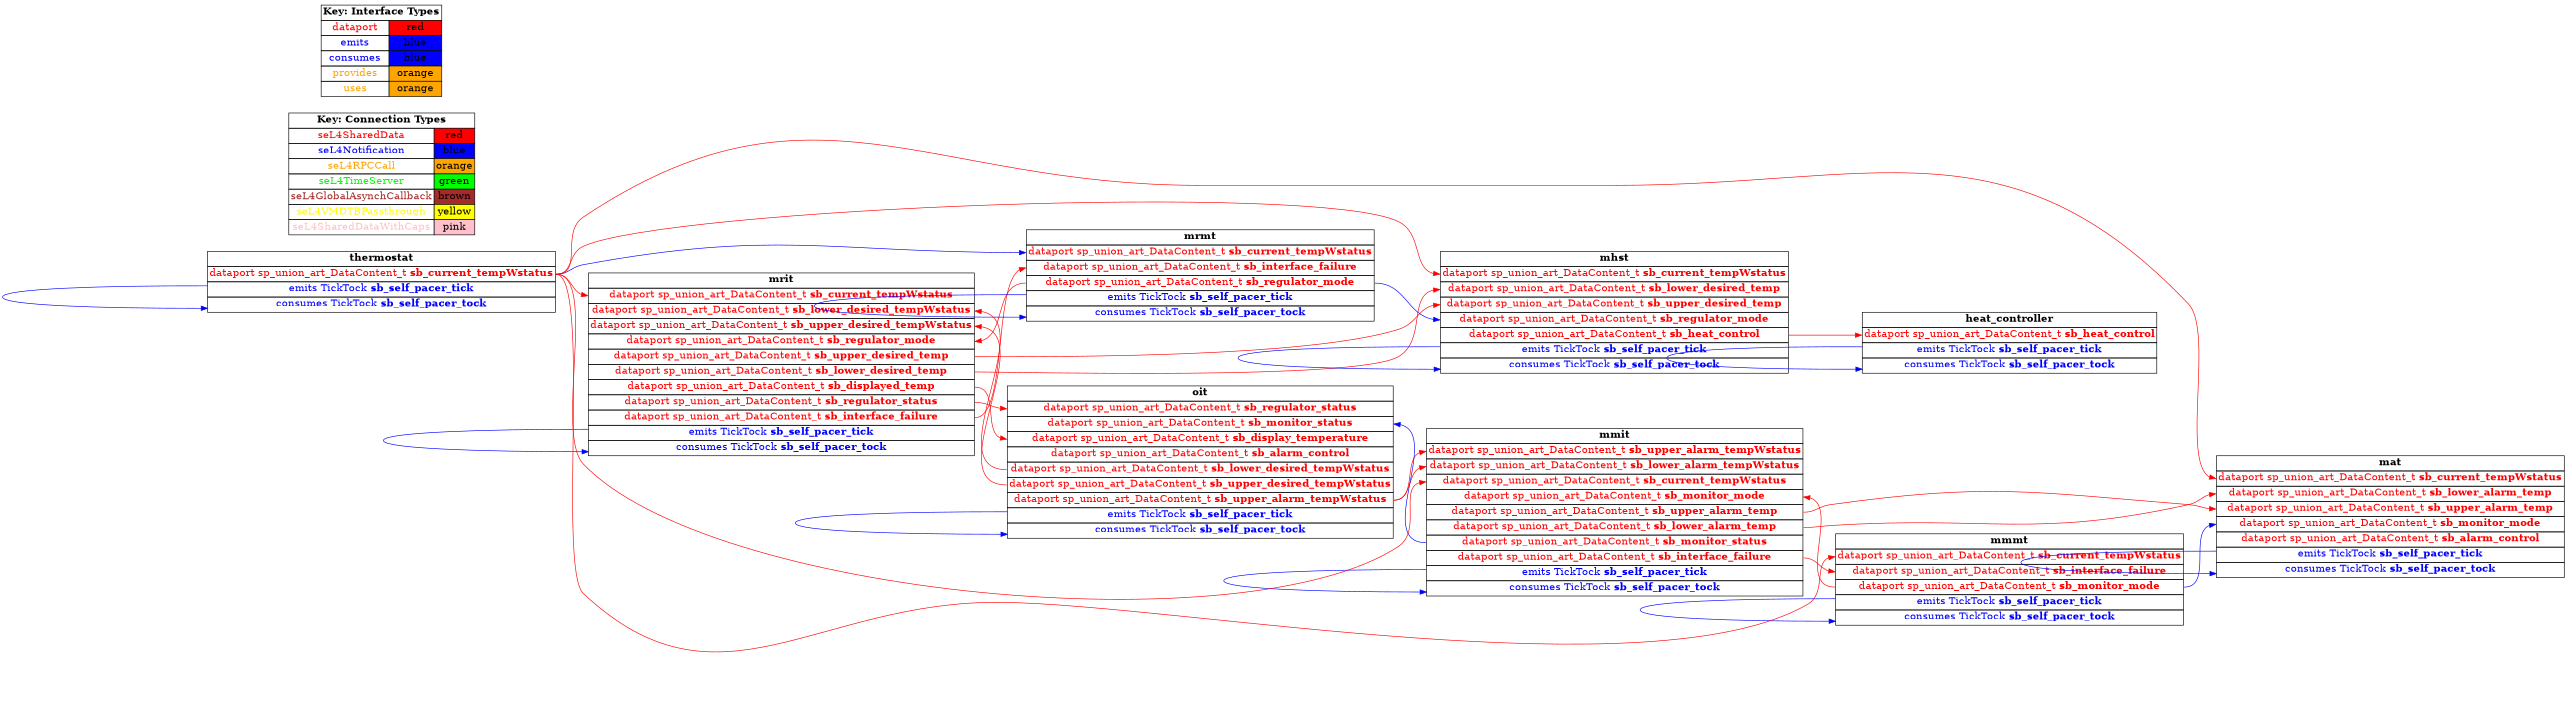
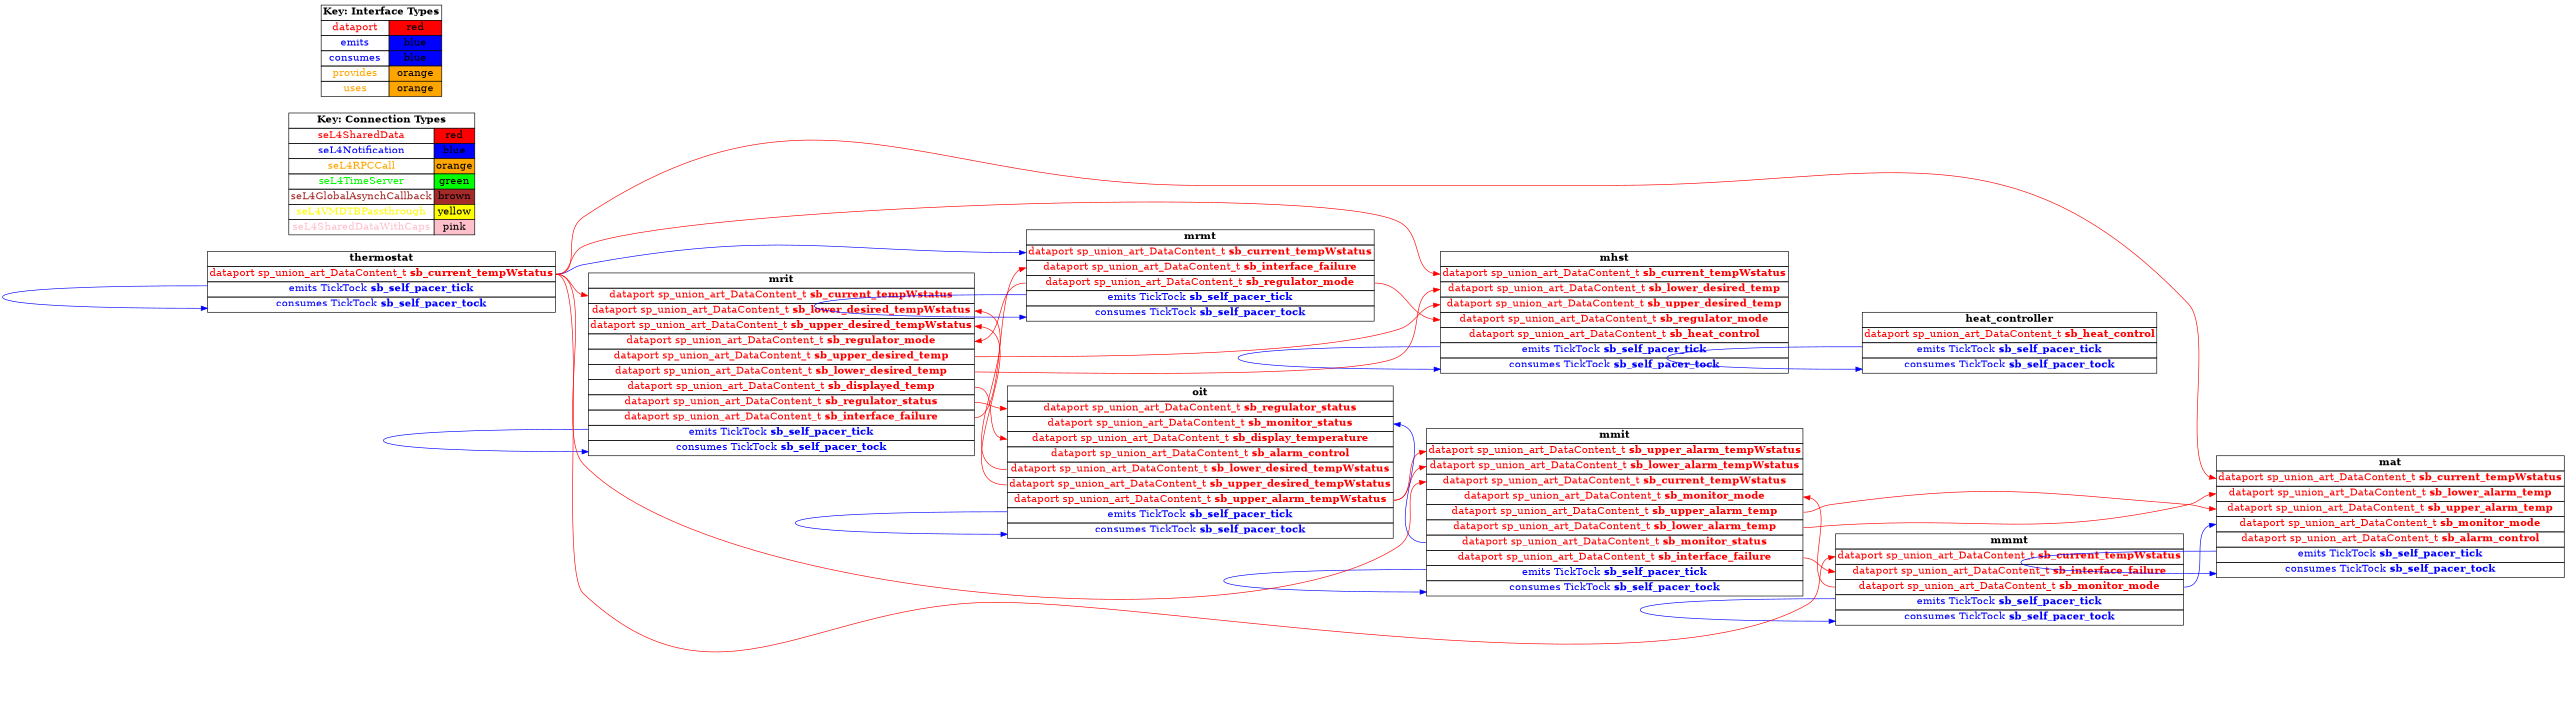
edge "mrmt" -> "mhst": color blue -> red
edge "mhst" -> "heat_controller": removed
